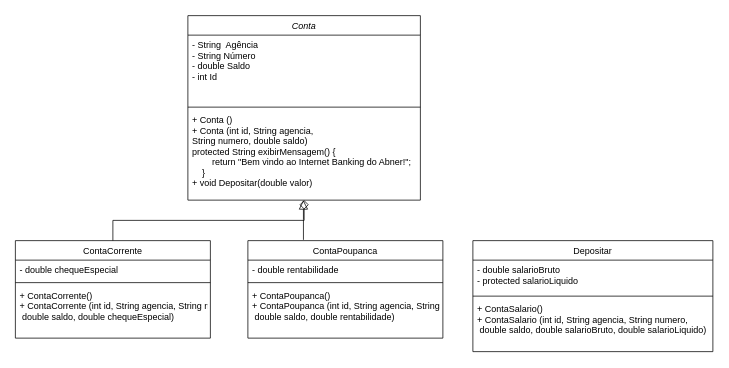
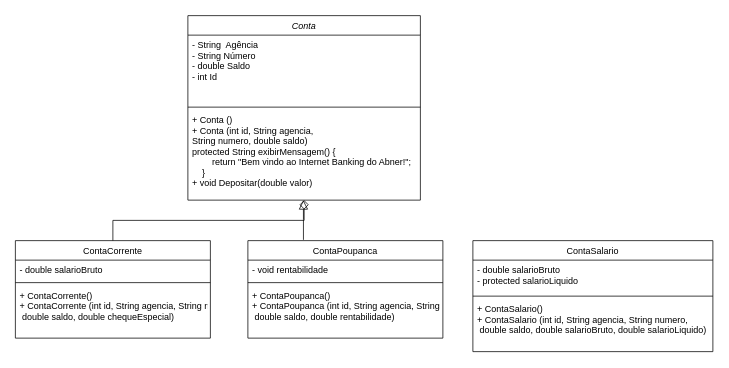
node "Depositar": label "Depositar" -> "ContaSalario"
node "- double chequeEspecial": label "- double chequeEspecial" -> "- double salarioBruto"
node "- double rentabilidade": label "- double rentabilidade" -> "- void rentabilidade"
